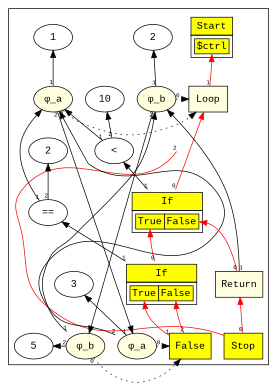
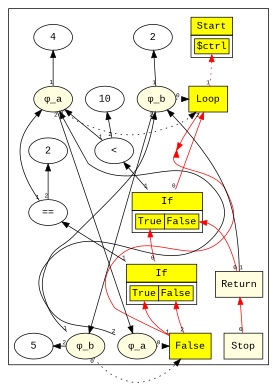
node "1": label "1" -> "4"
edge "Loop" -> "Start": style solid -> dotted
node "Loop": fillcolor lightyellow -> yellow
edge "Loop" -> "Stop": now "Loop" -> "False"
node "3": removed
node "Stop": fillcolor yellow -> lightyellow
